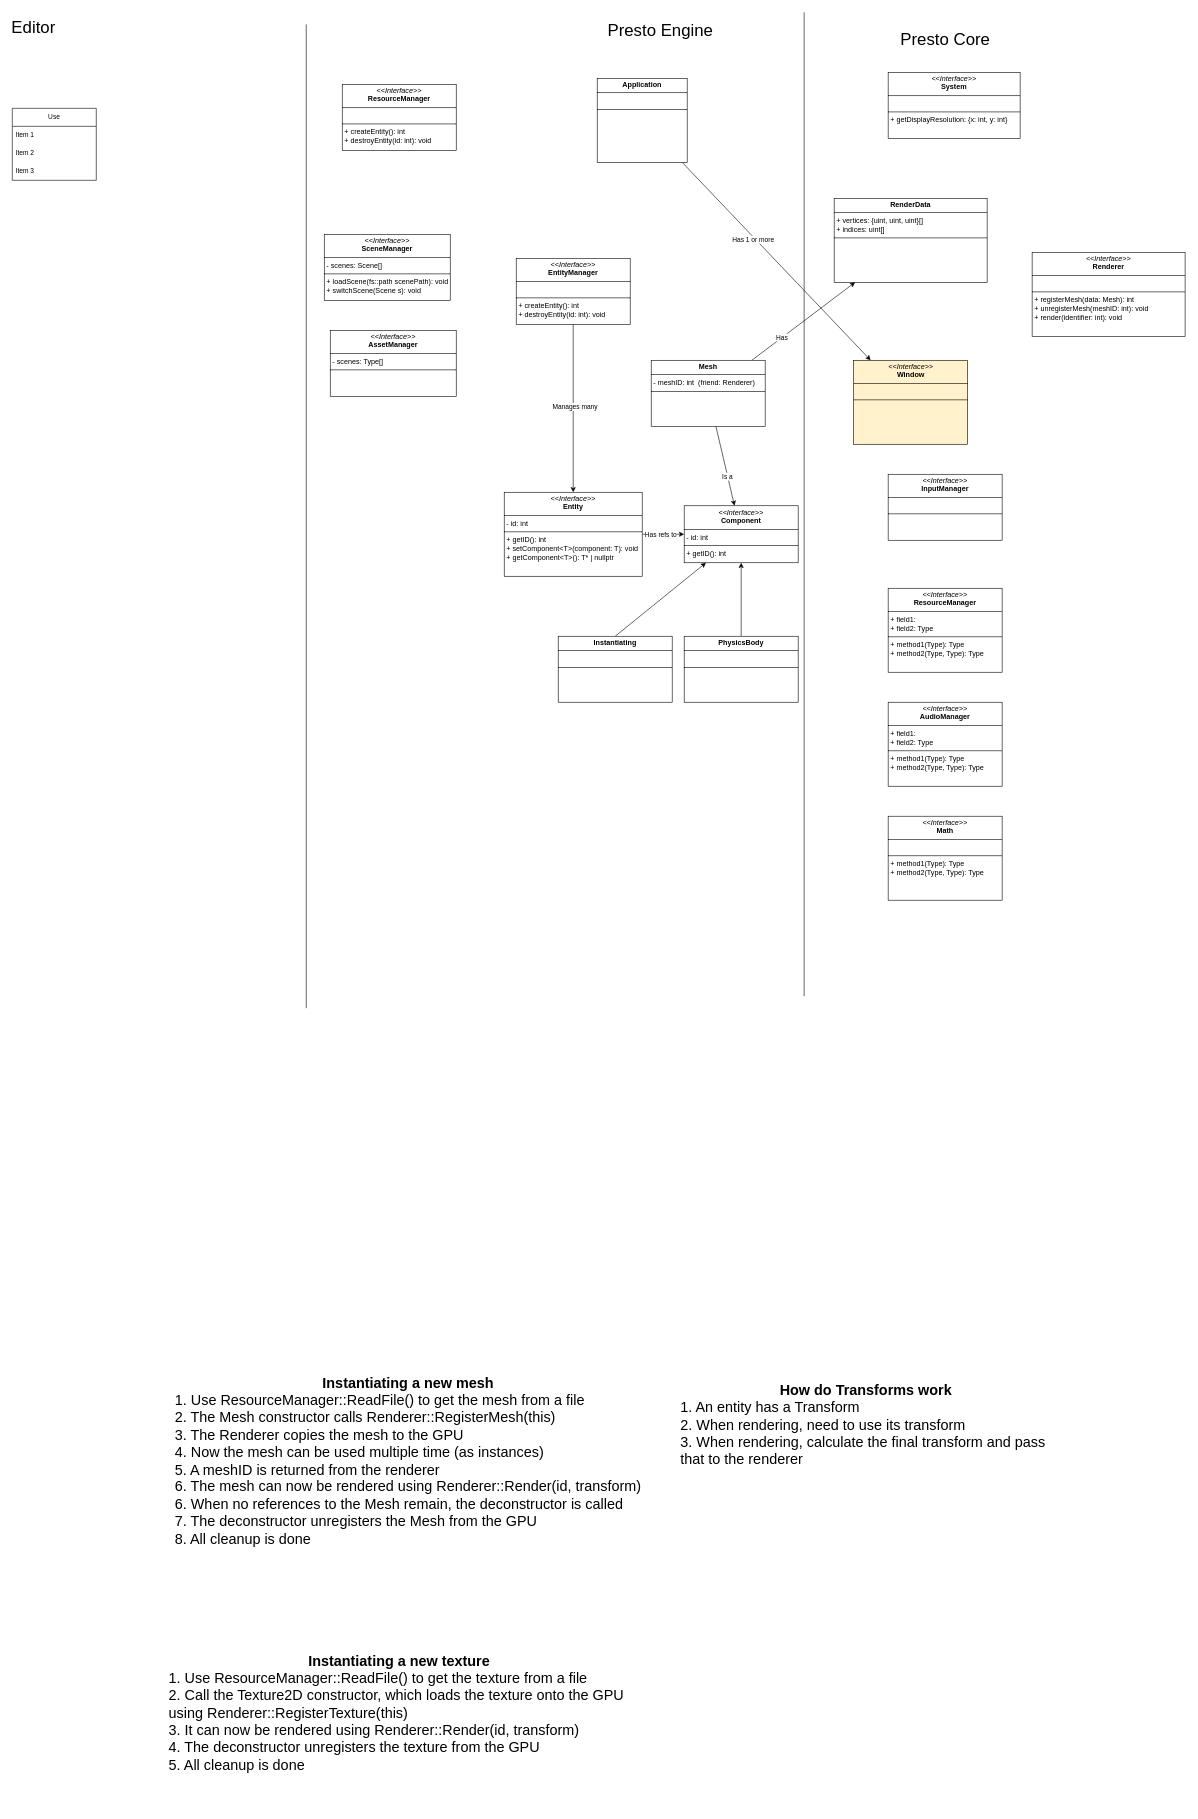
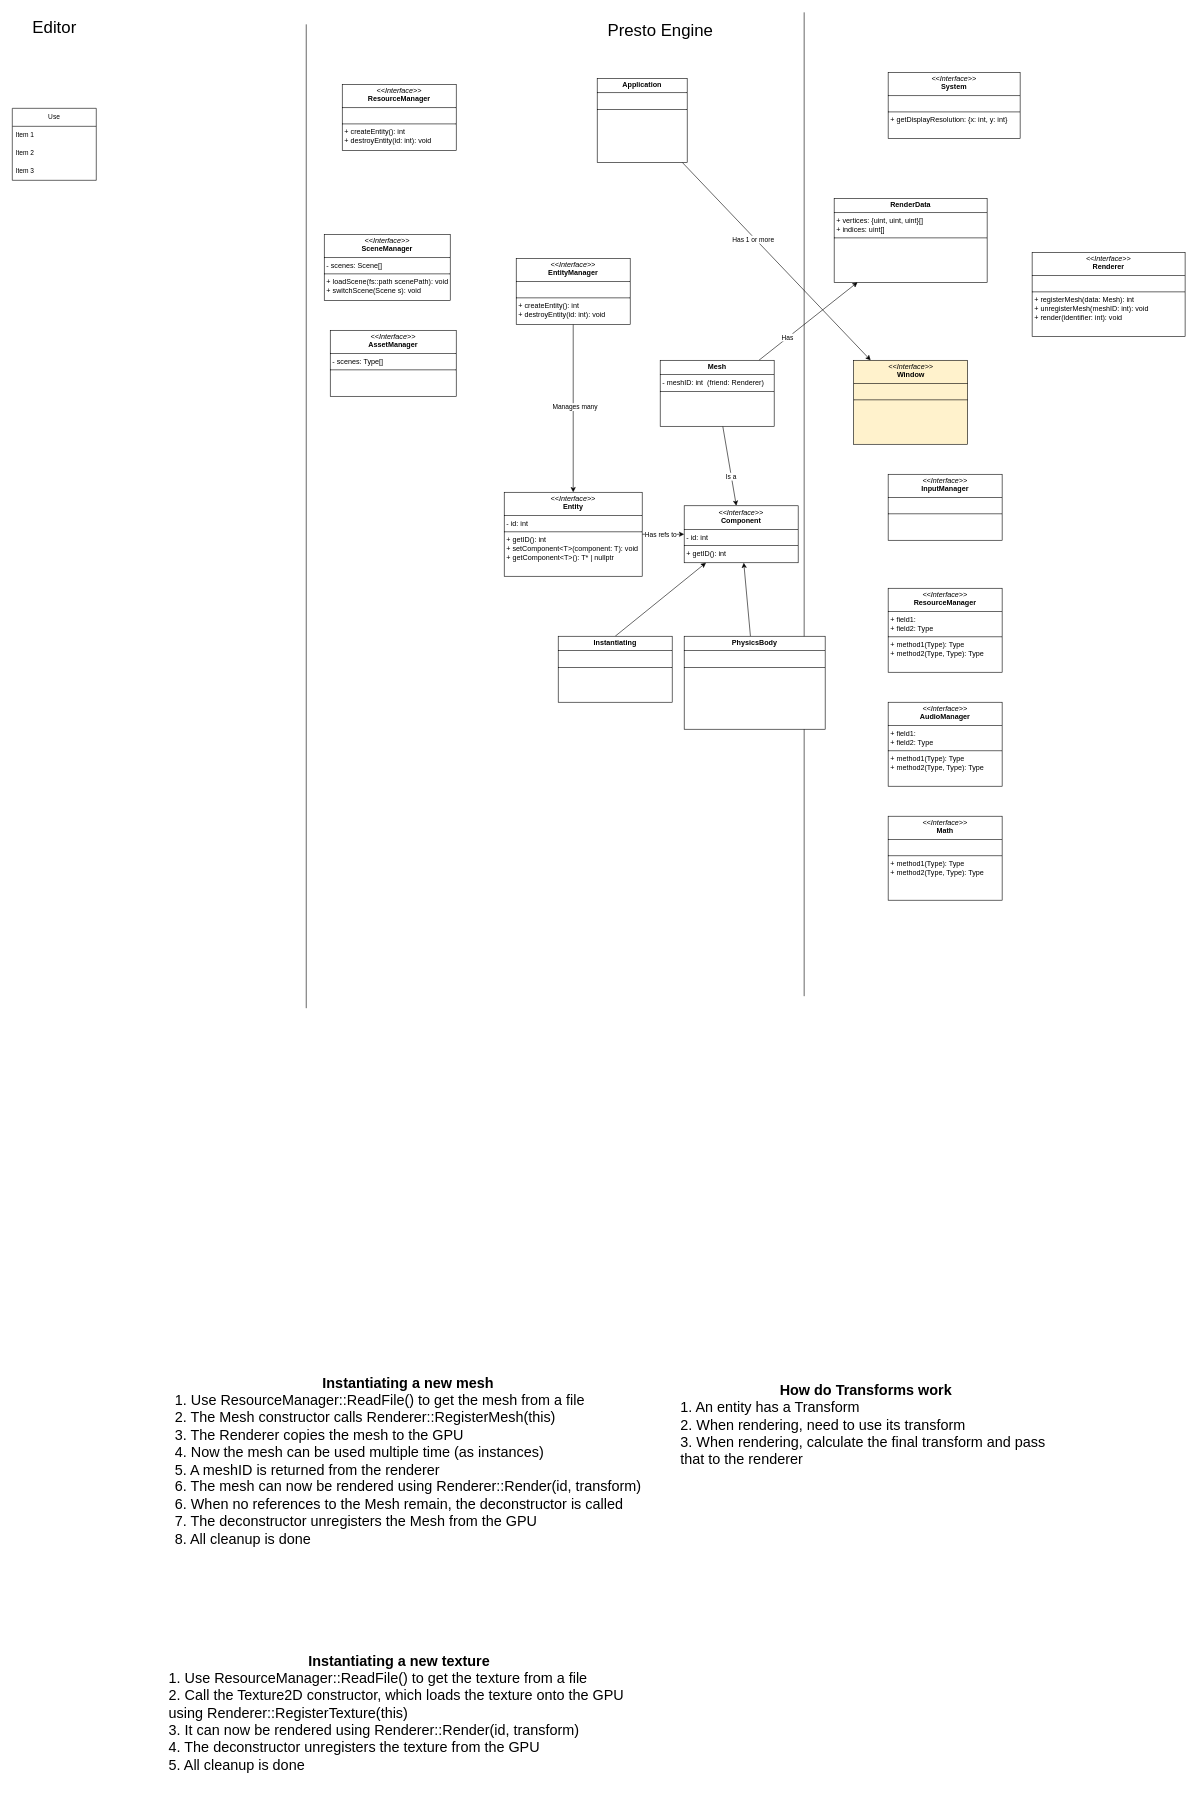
node "Editor": moved (33, 27) -> (54, 27)
node "Presto Core": removed
node "Mesh - meshID: int (friend: Renderer)": moved (708, 393) -> (717, 393)
node "PhysicsBody": size 114x66 -> 141x93
